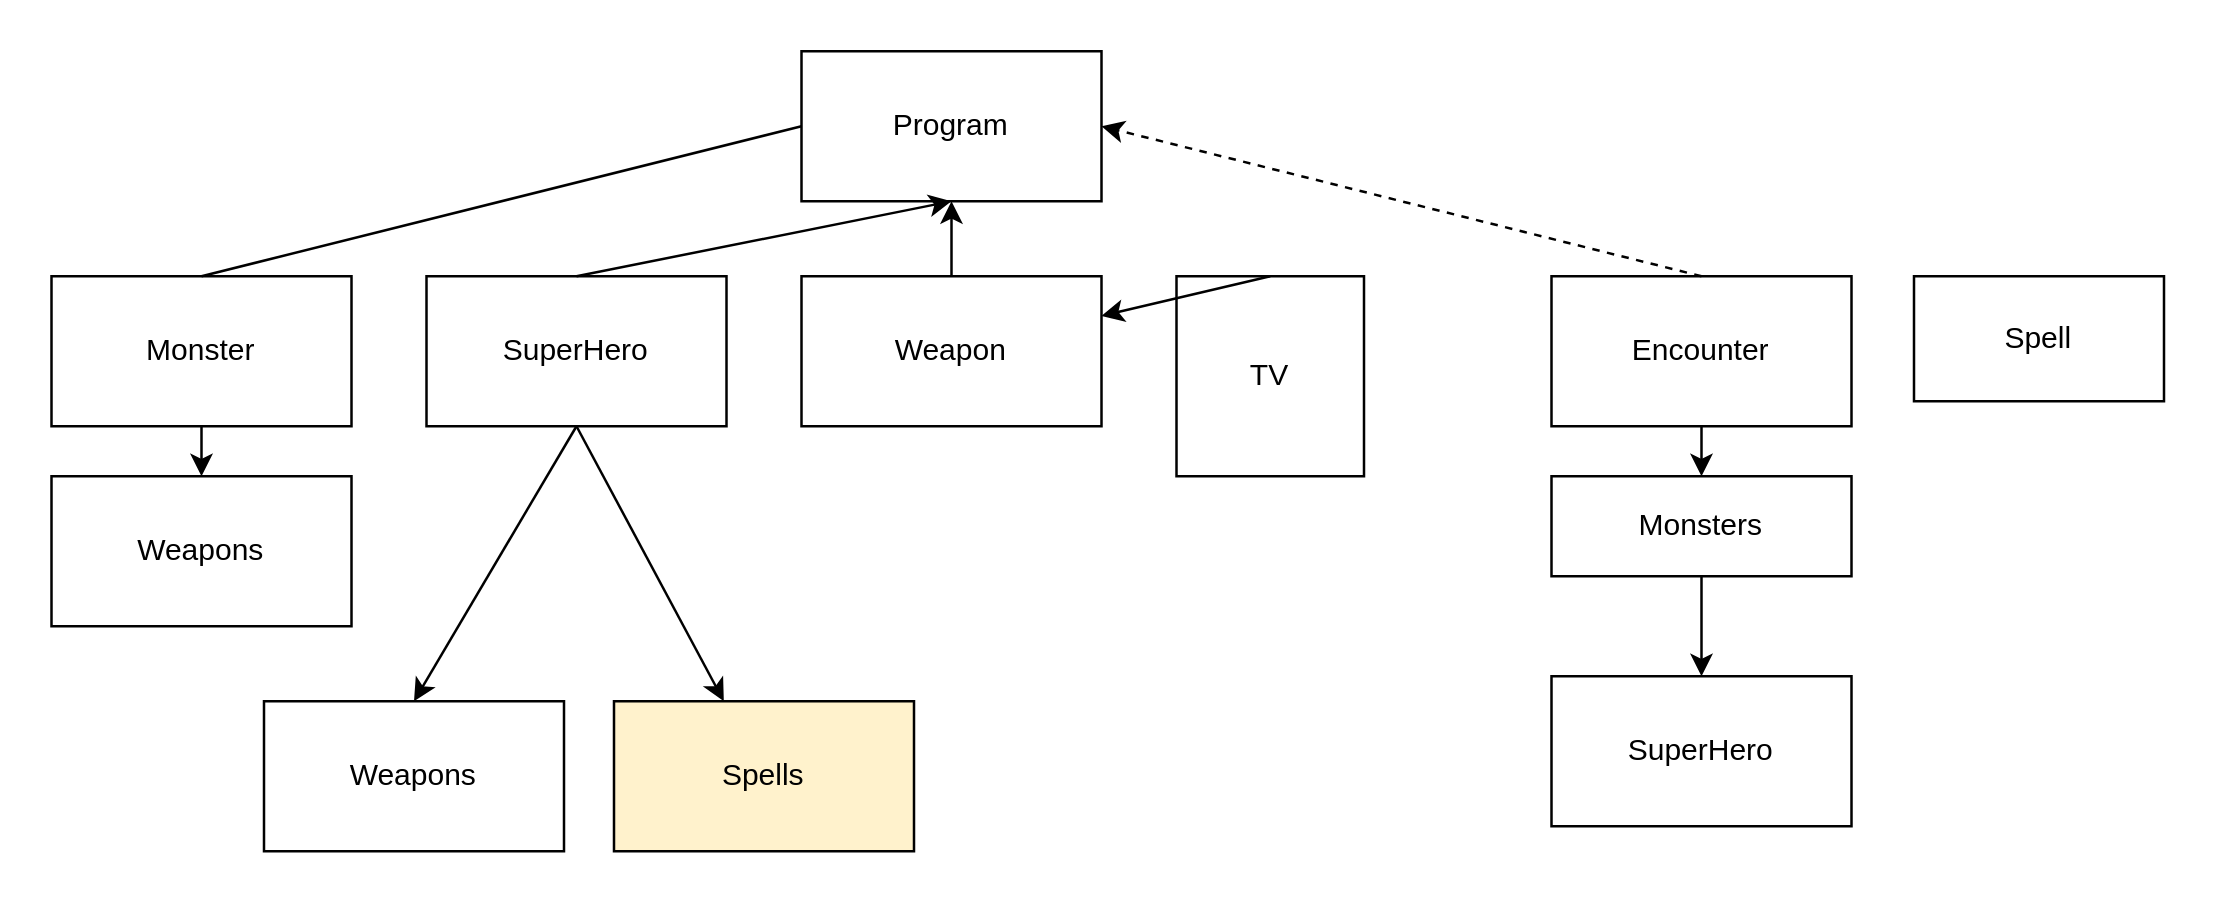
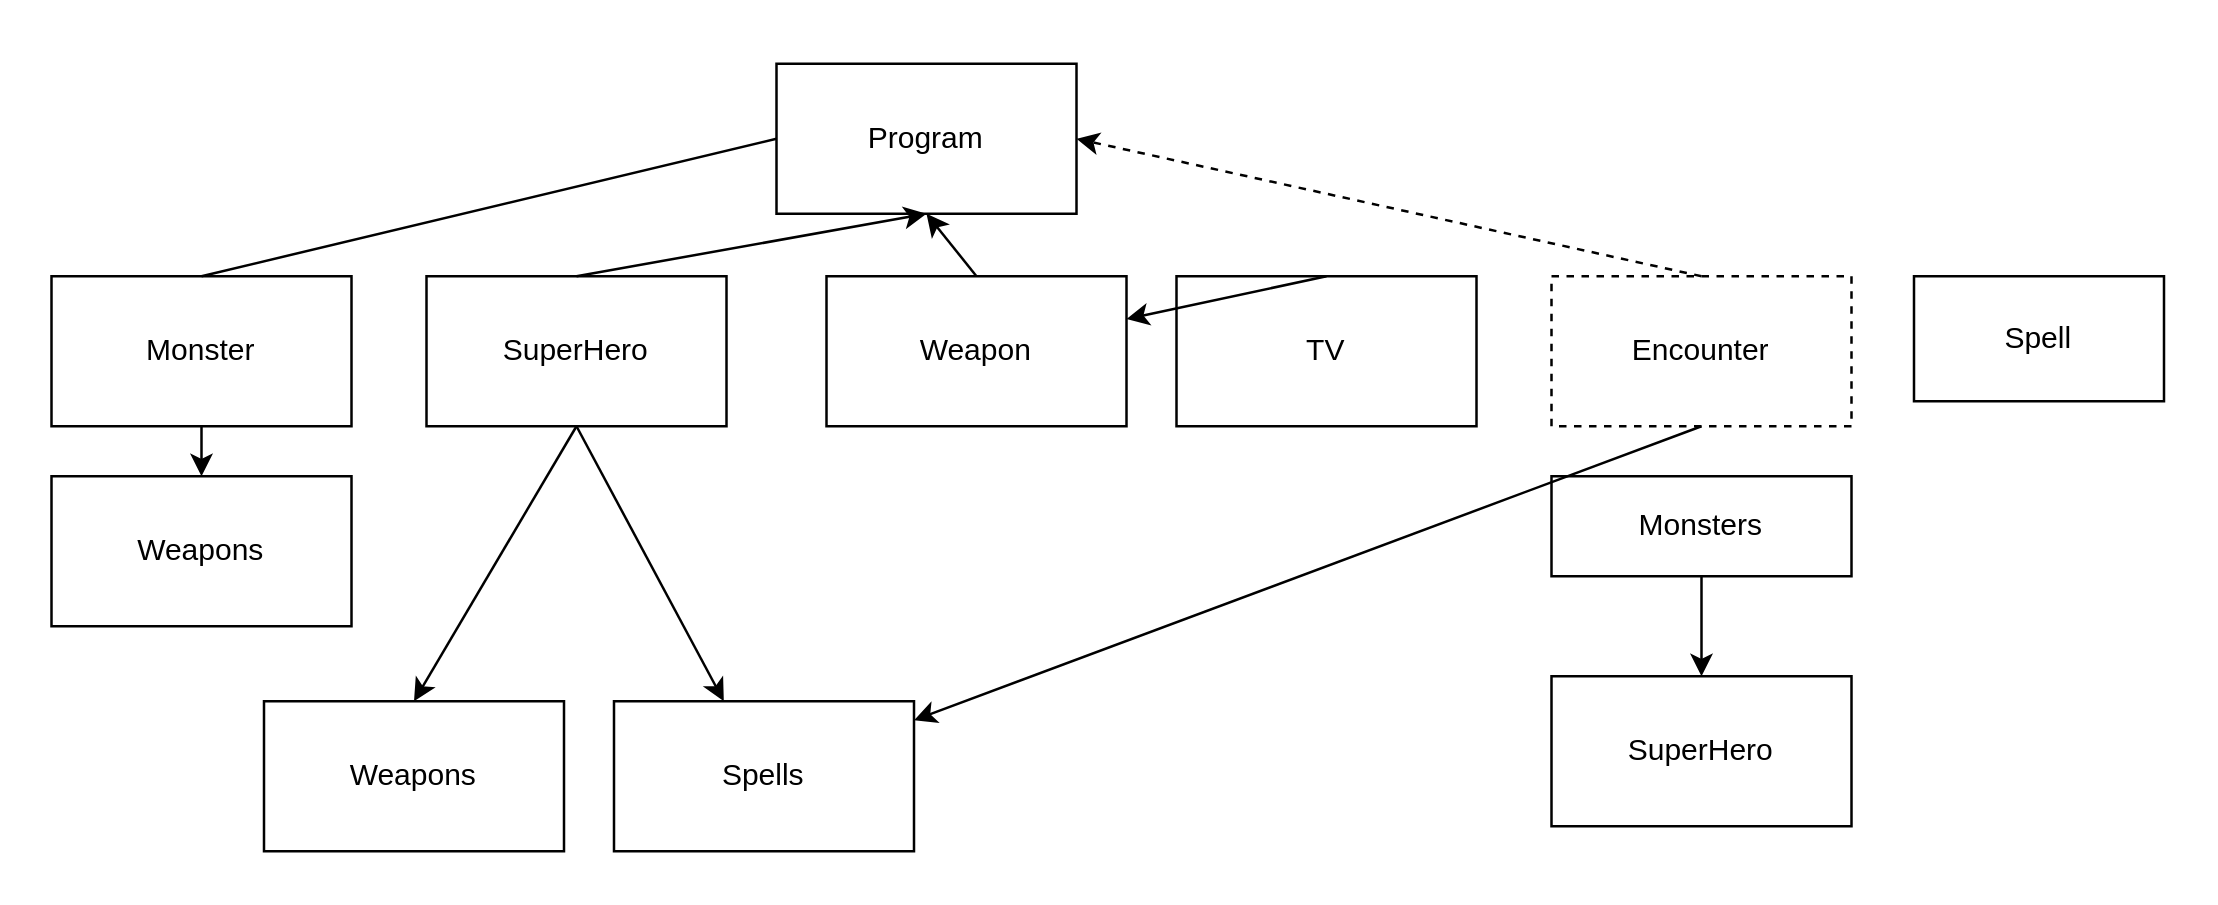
node "Program": moved (951, 126) -> (926, 139)
node "Weapon": moved (951, 351) -> (976, 351)
node "Encounter": style solid -> dashed
node "TV": size 188x200 -> 300x150
edge "Encounter" -> "Monsters": now "Encounter" -> "Spells"
node "Spells": fillcolor #fff2cc -> #ffffff
